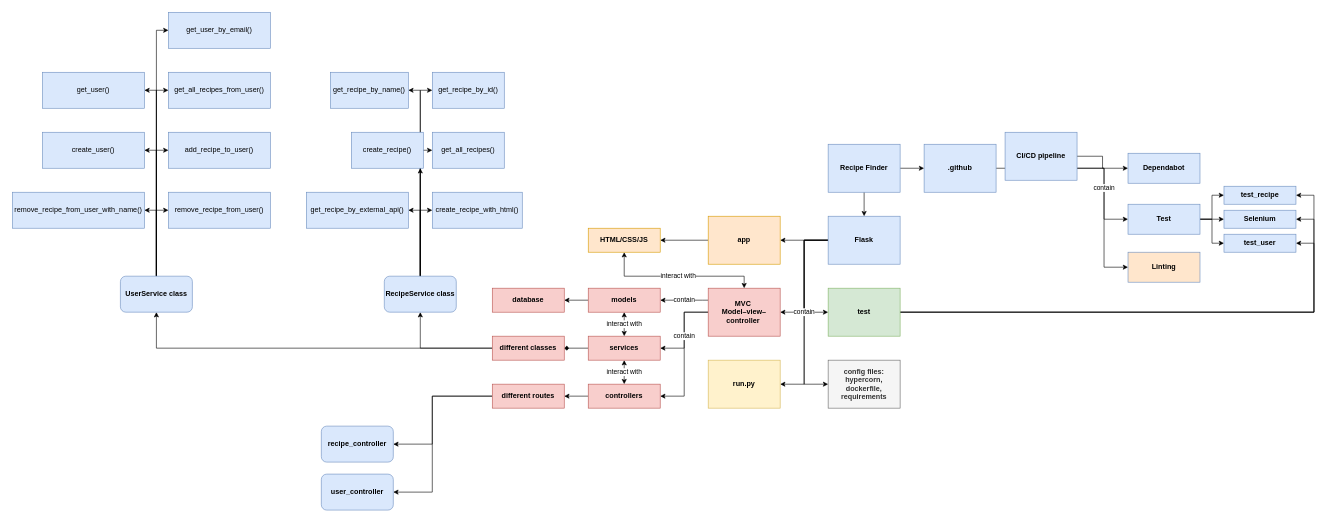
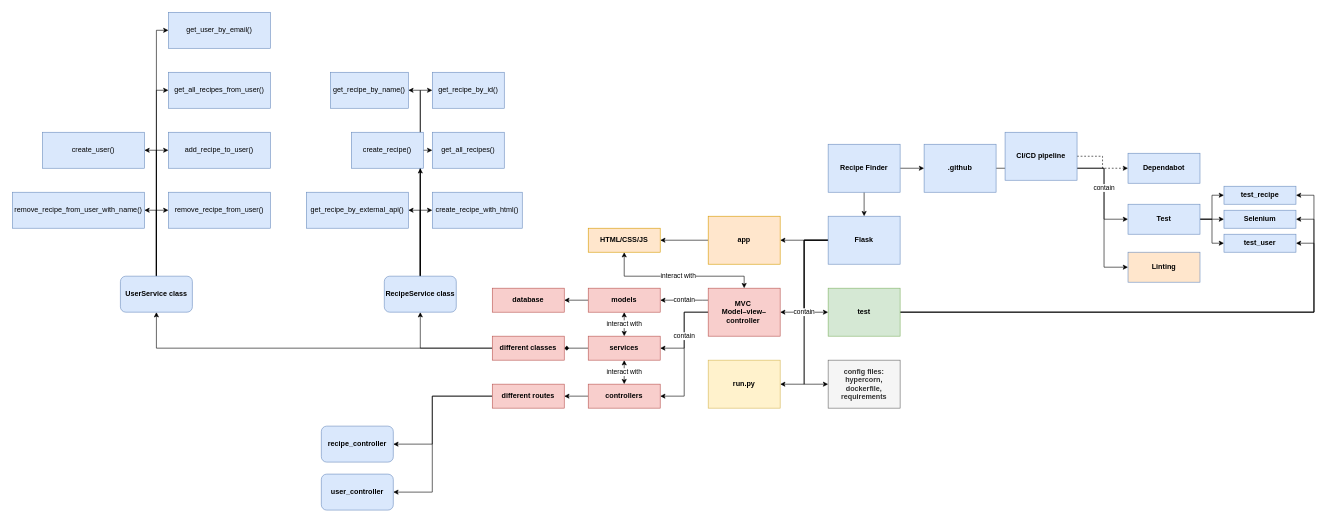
node "get_user()": removed
edge "UserService class" -> "get_user()": removed
edge "CI/CD pipeline" -> "Dependabot": style solid -> dashed
